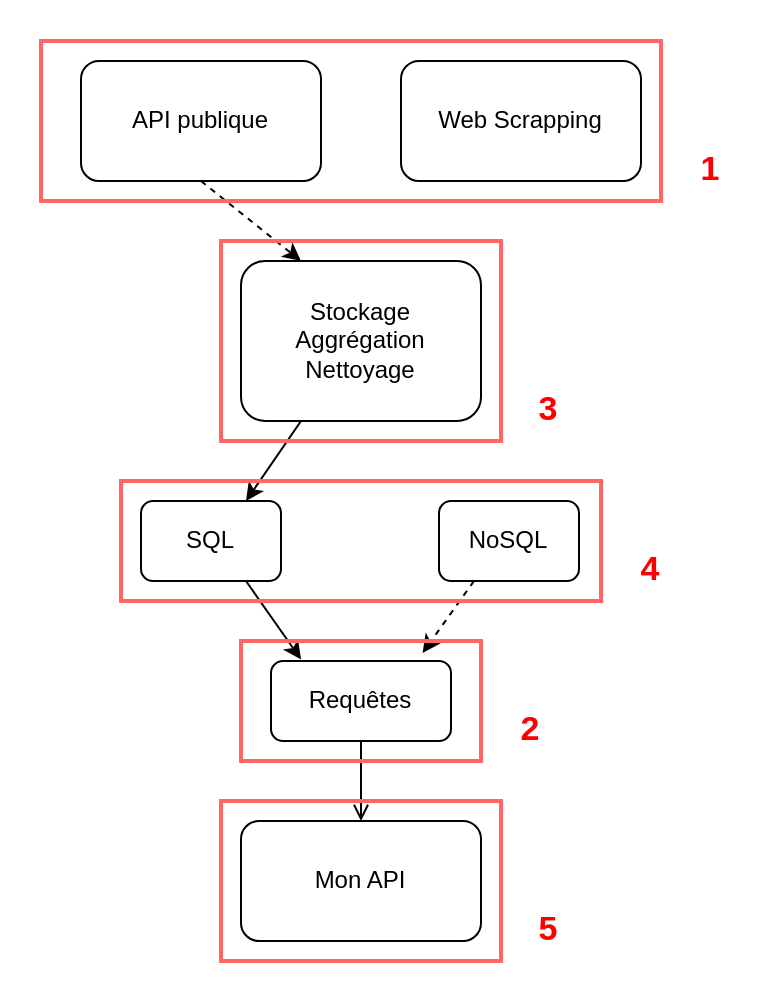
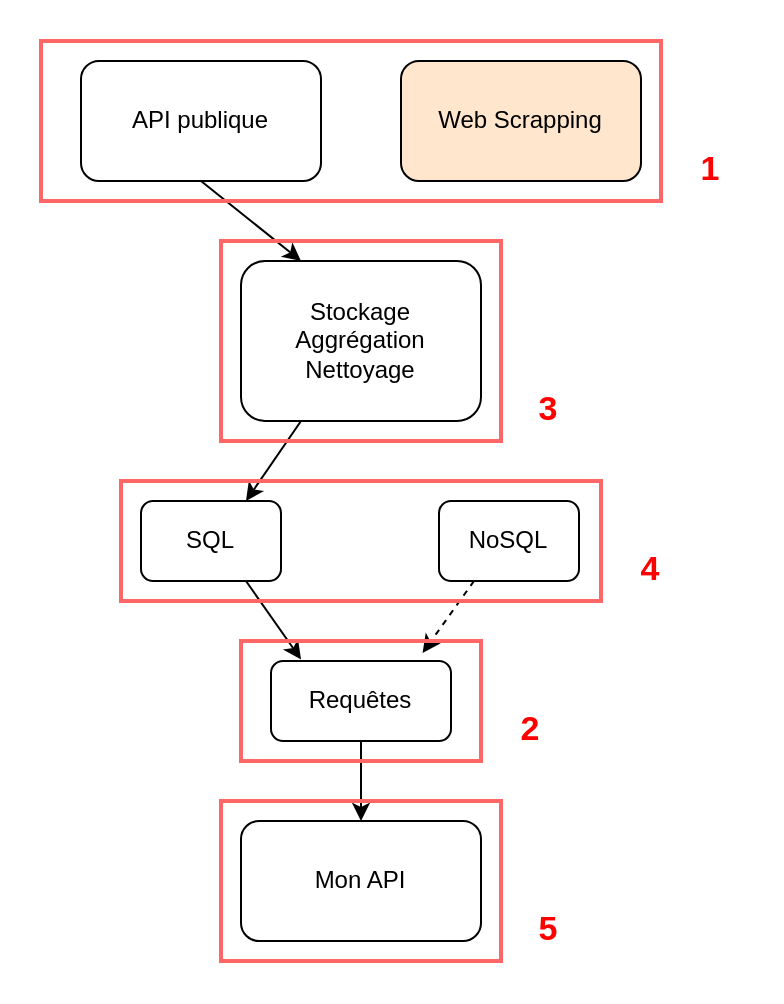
node "Web Scrapping": fillcolor #ffffff -> #ffe6cc
edge "API publique" -> "Stockage Aggrégation Nettoyage": style dashed -> solid
edge "Requêtes" -> "Mon API": arrowhead open -> classic
